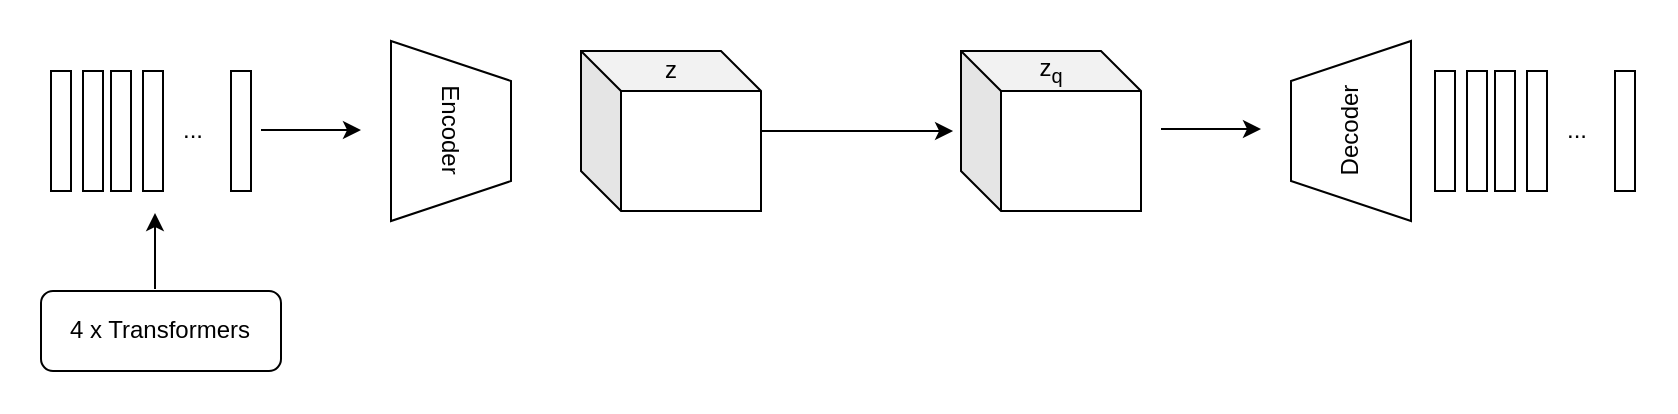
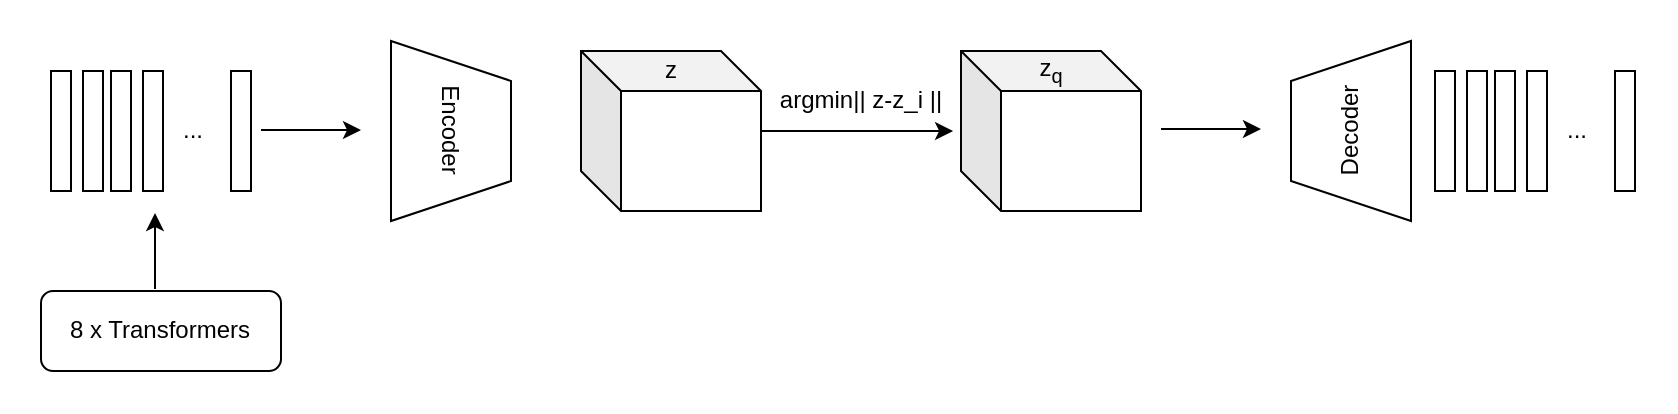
node "argmin|| z-z_i ||": added
node "4 x Transformers": label "4 x Transformers" -> "8 x Transformers"
